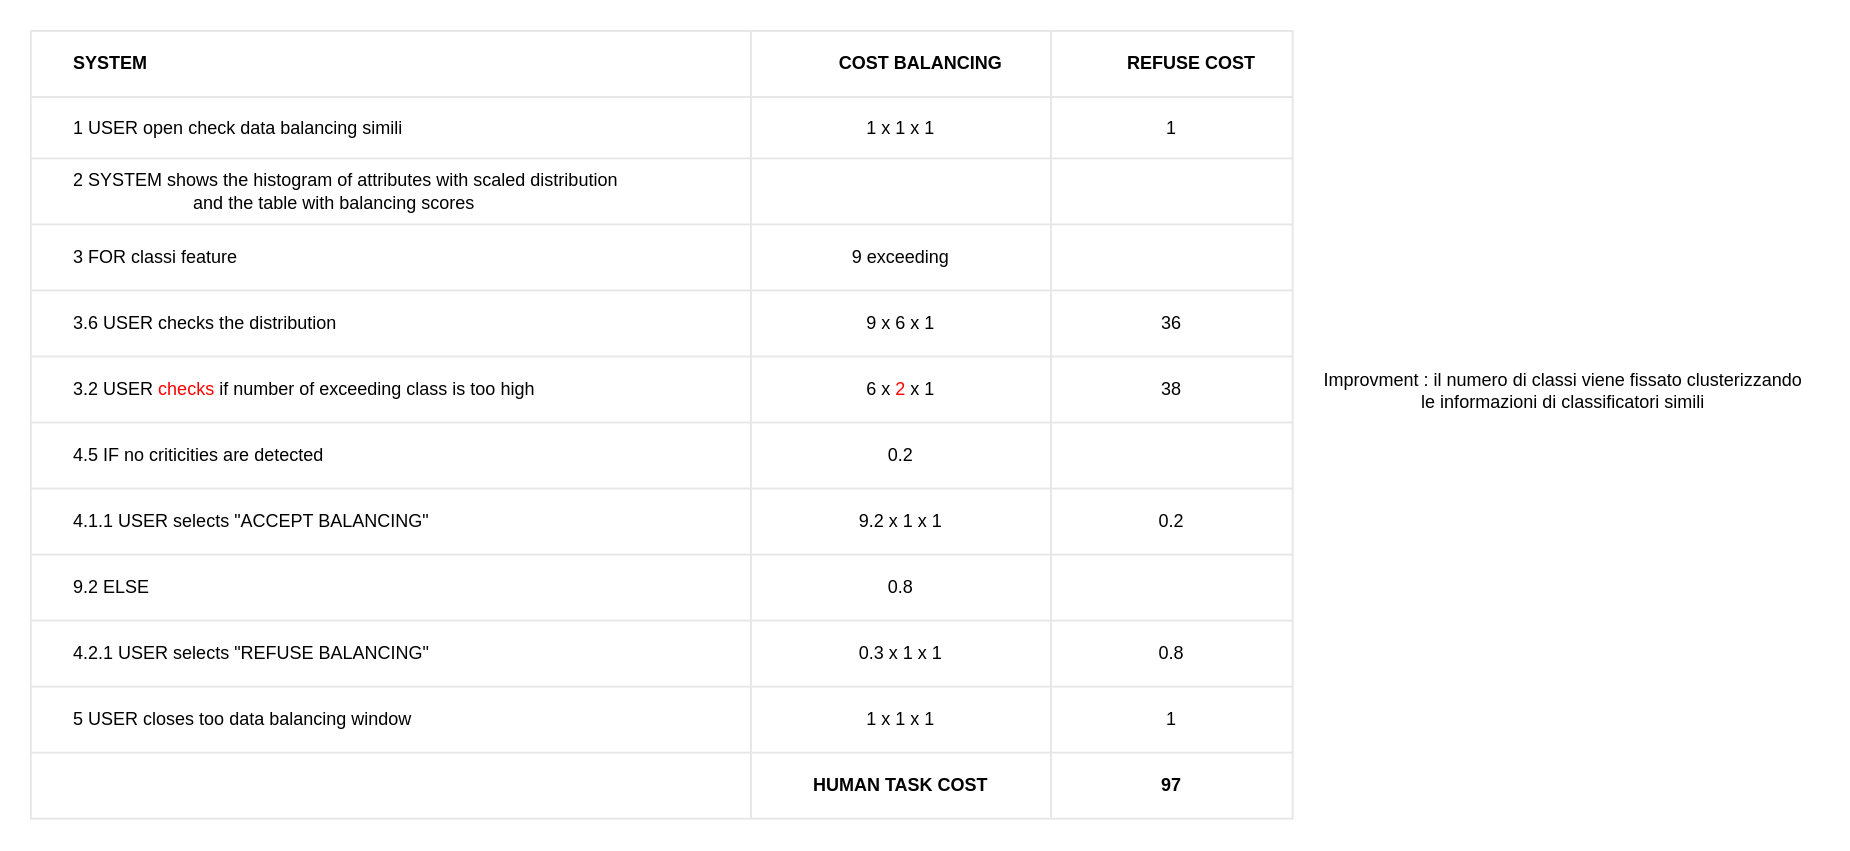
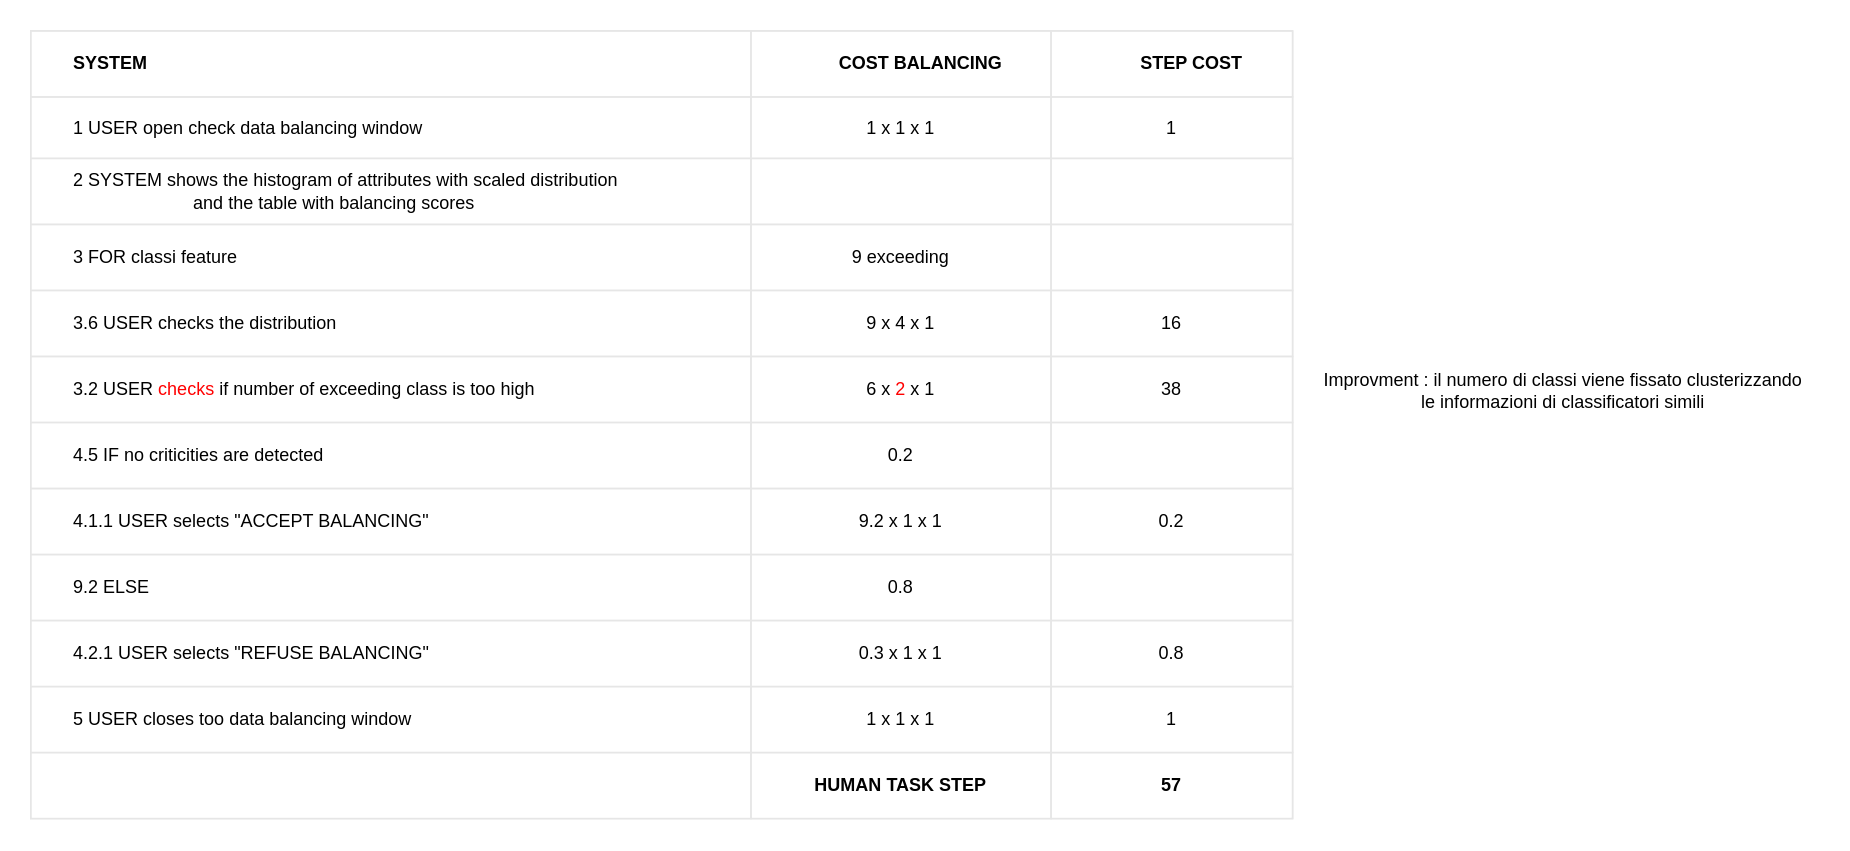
node "REFUSE COST": label "REFUSE COST" -> "STEP COST"
node "1 USER open check data balancing simili": label "1 USER open check data balancing simili" -> "1 USER open check data balancing window"
node "9 x 6 x 1": label "9 x 6 x 1" -> "9 x 4 x 1"
node "36": label "36" -> "16"
node "HUMAN TASK COST": label "HUMAN TASK COST" -> "HUMAN TASK STEP"
node "97": label "97" -> "57"
